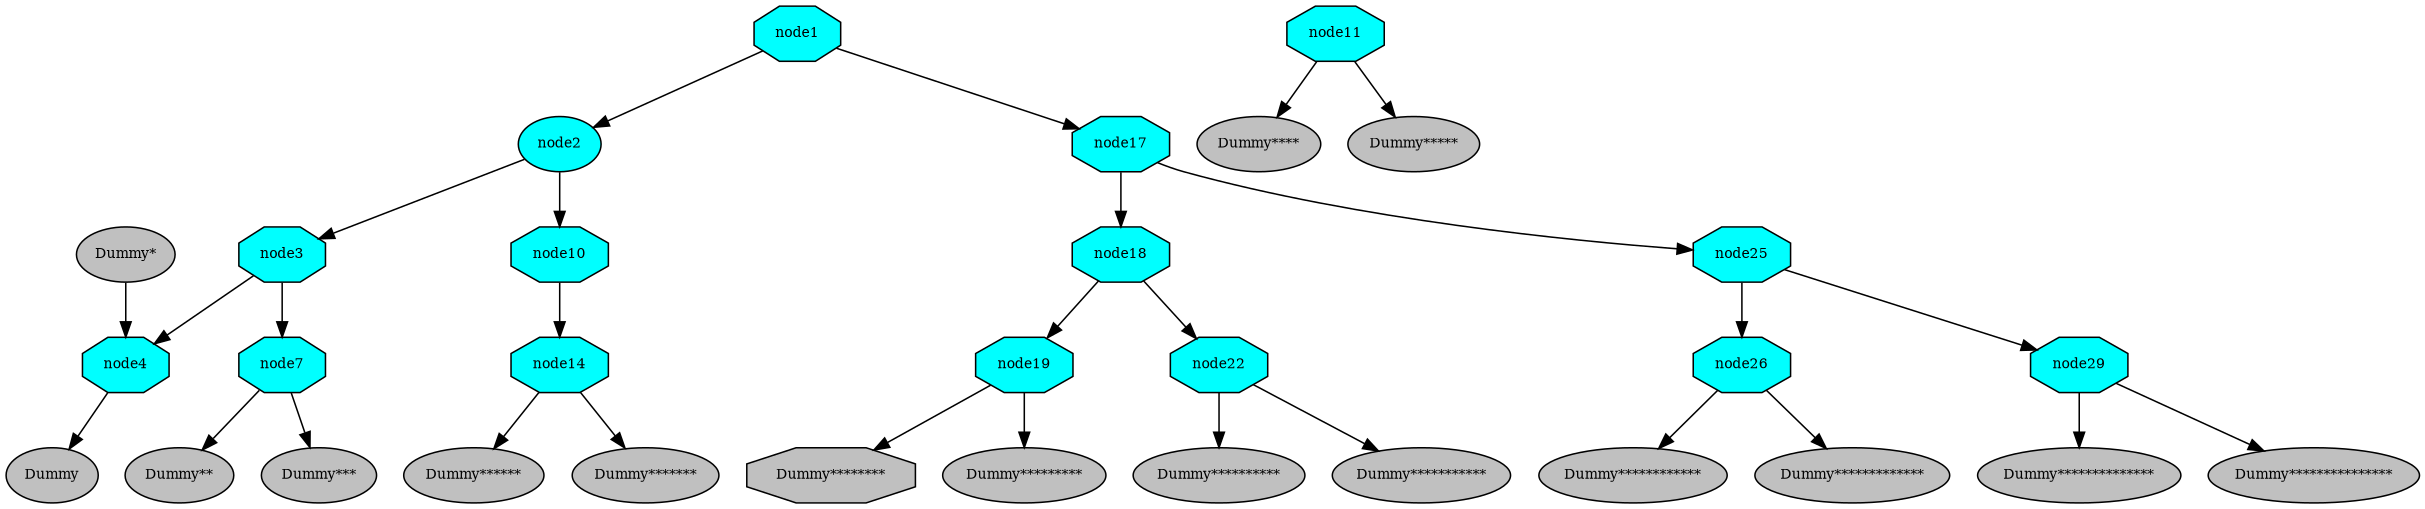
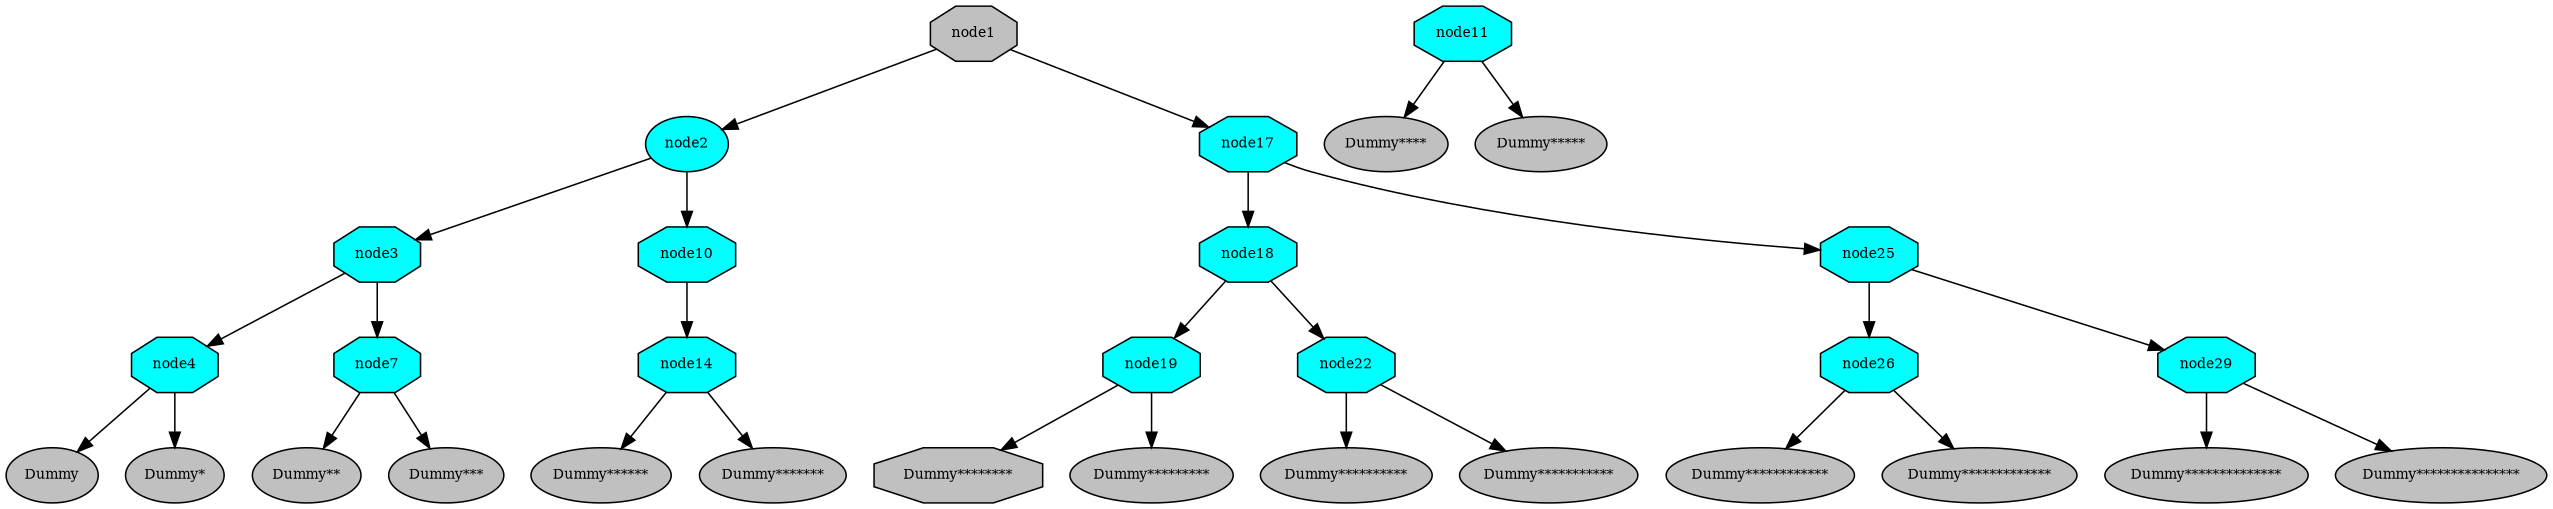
node "node1": fillcolor cyan -> gray
edge "Dummy*" -> "node4": reversed
